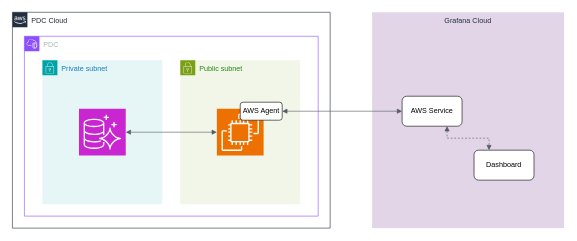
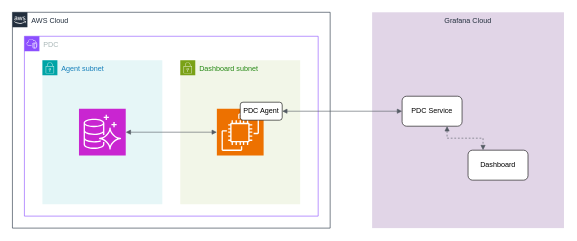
node "PDC Cloud": label "PDC Cloud" -> "AWS Cloud"
node "Private subnet": label "Private subnet" -> "Agent subnet"
node "Public subnet": label "Public subnet" -> "Dashboard subnet"
node "AWS Agent": label "AWS Agent" -> "PDC Agent"
node "AWS Service": label "AWS Service" -> "PDC Service"
node "Dashboard": moved (504, 165) -> (498, 165)
